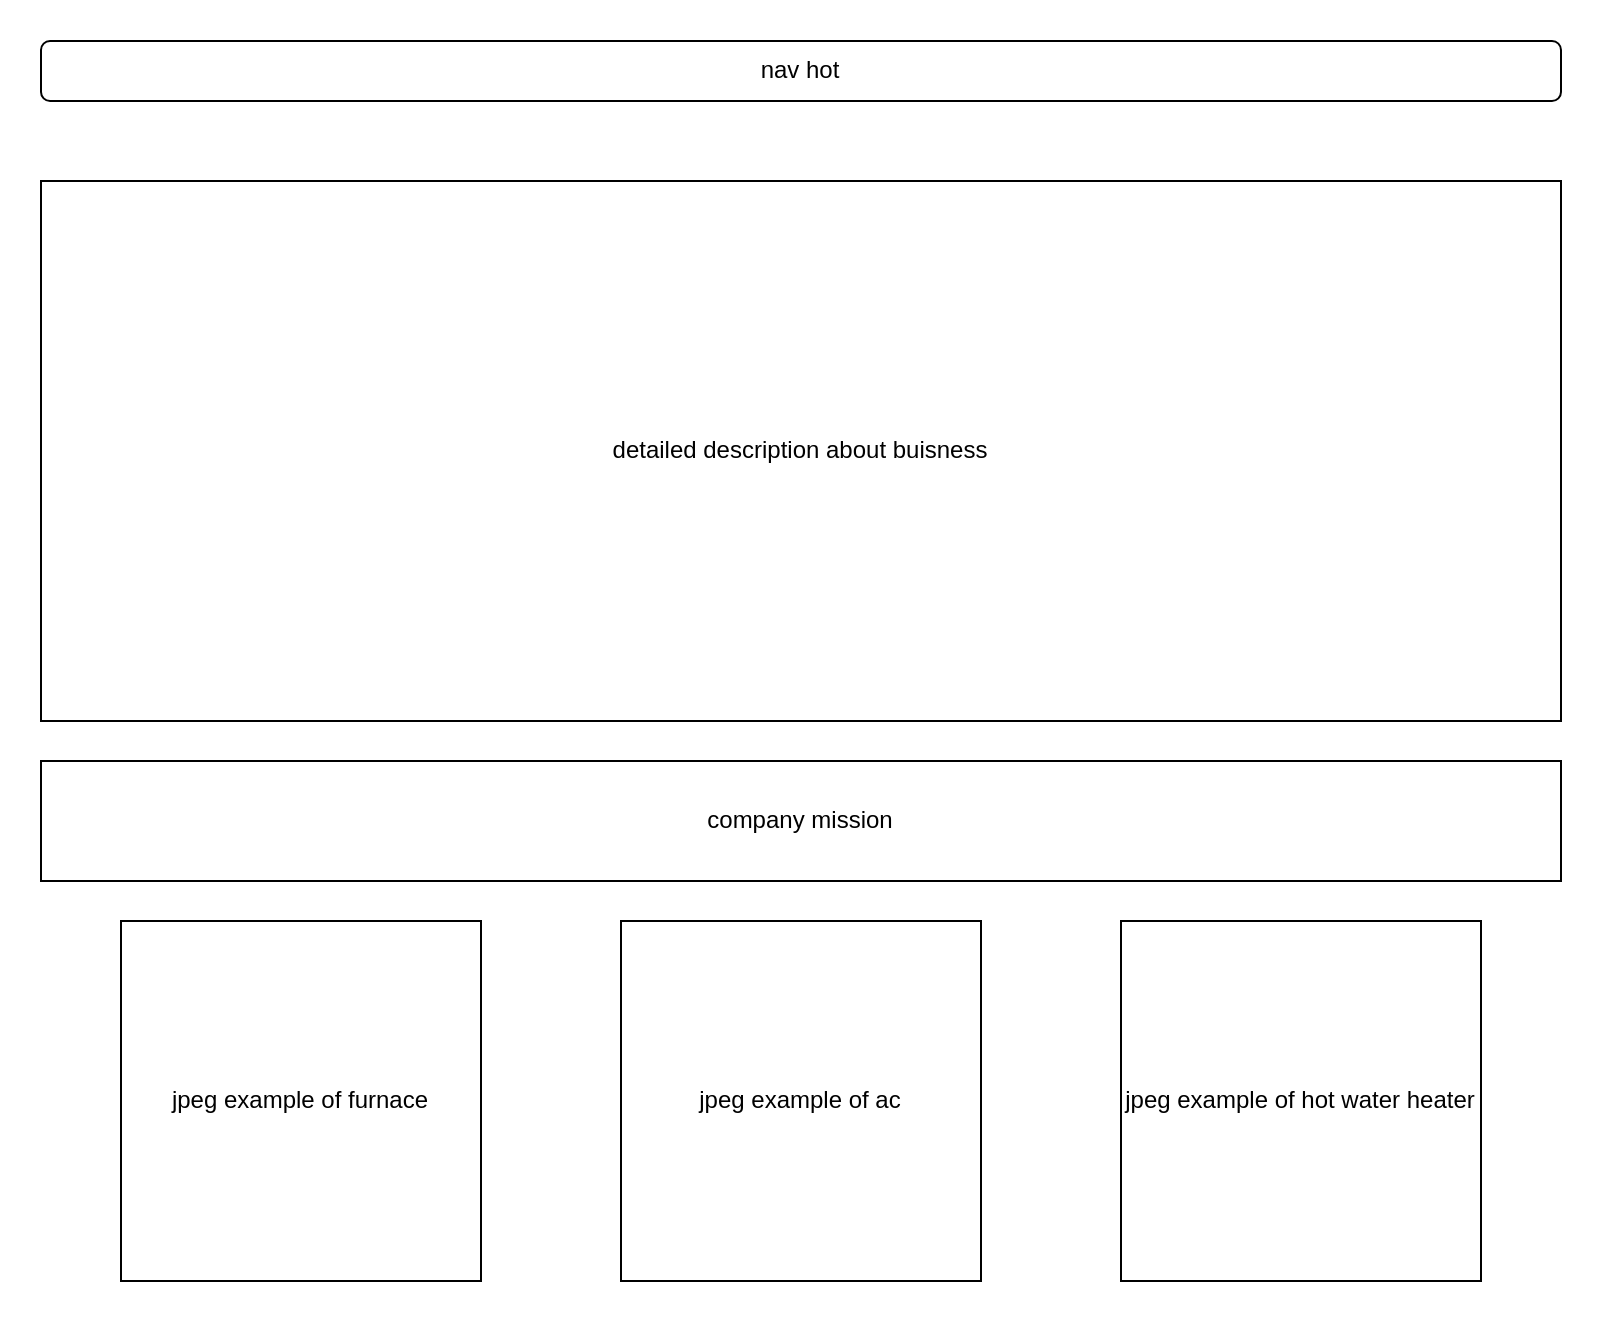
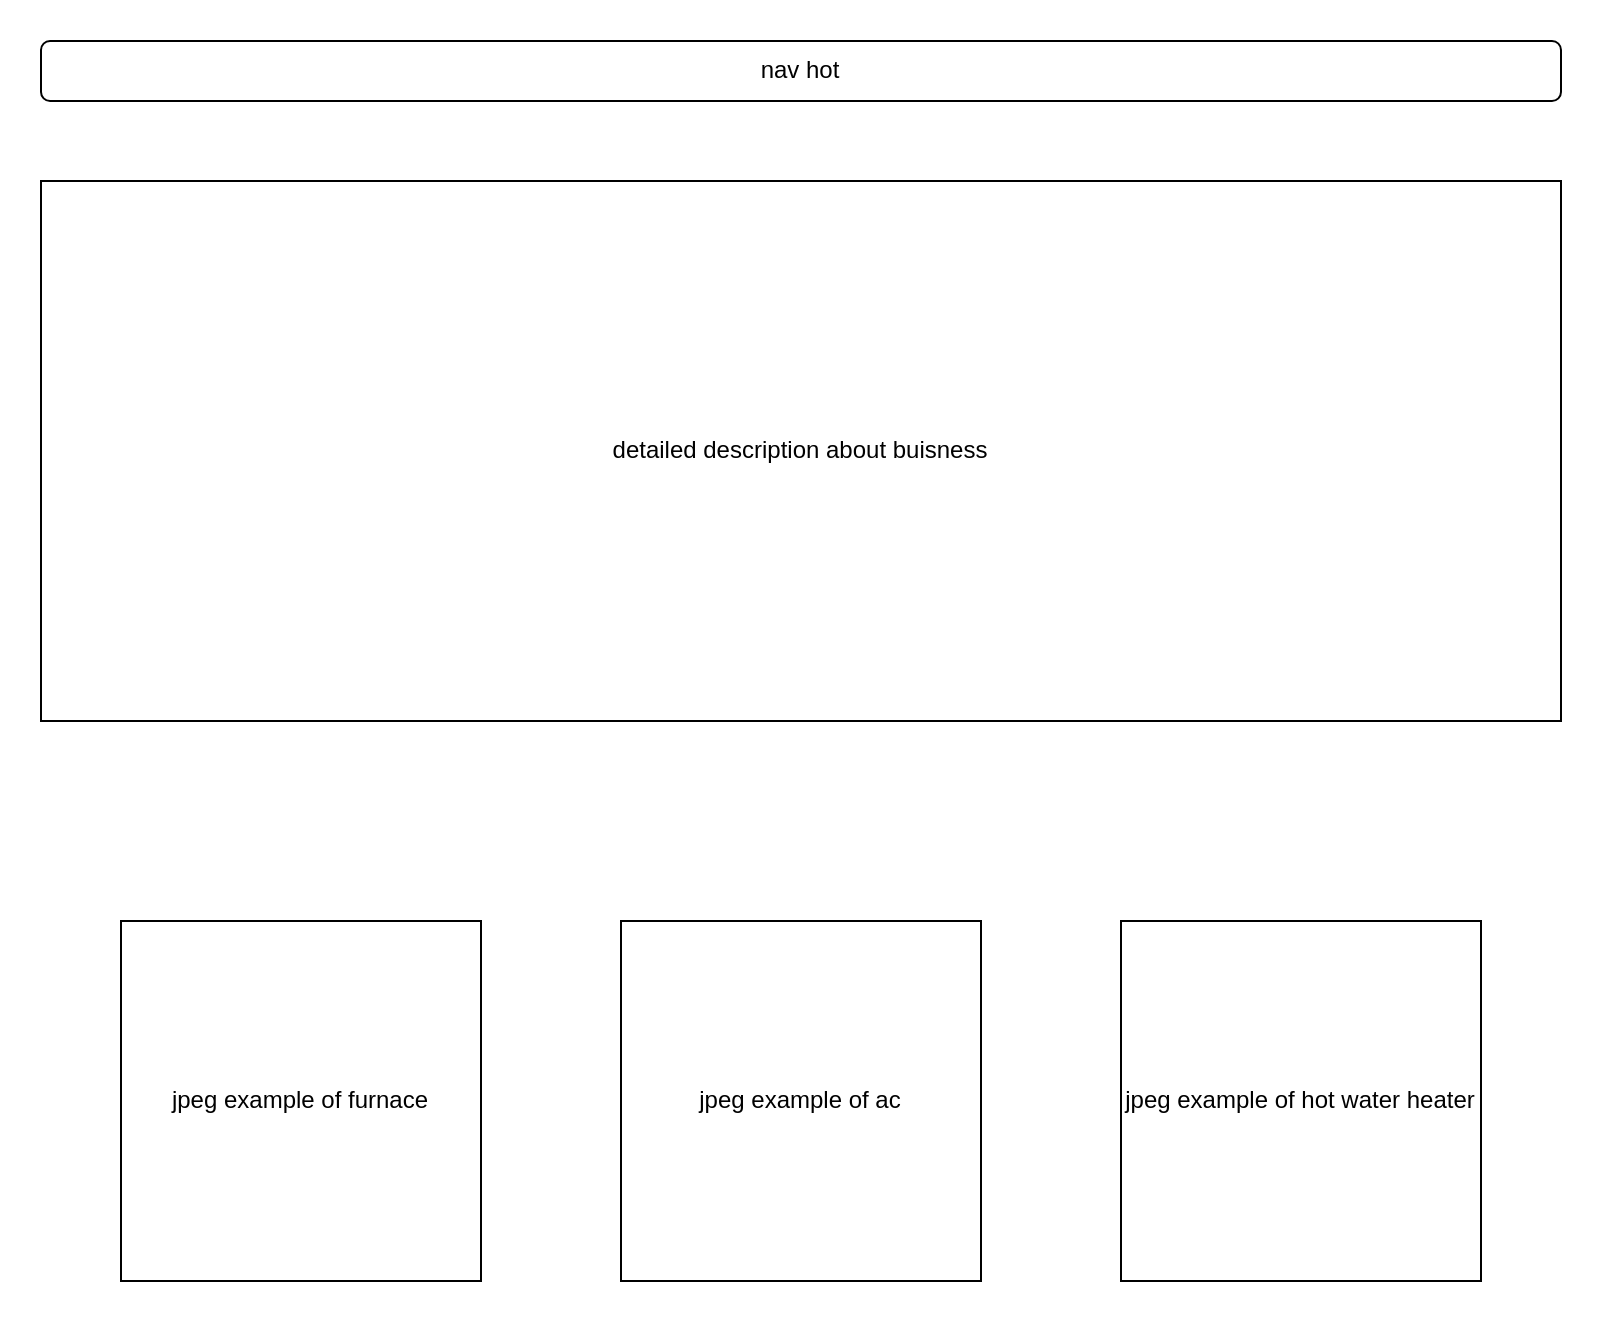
node "company mission": removed
